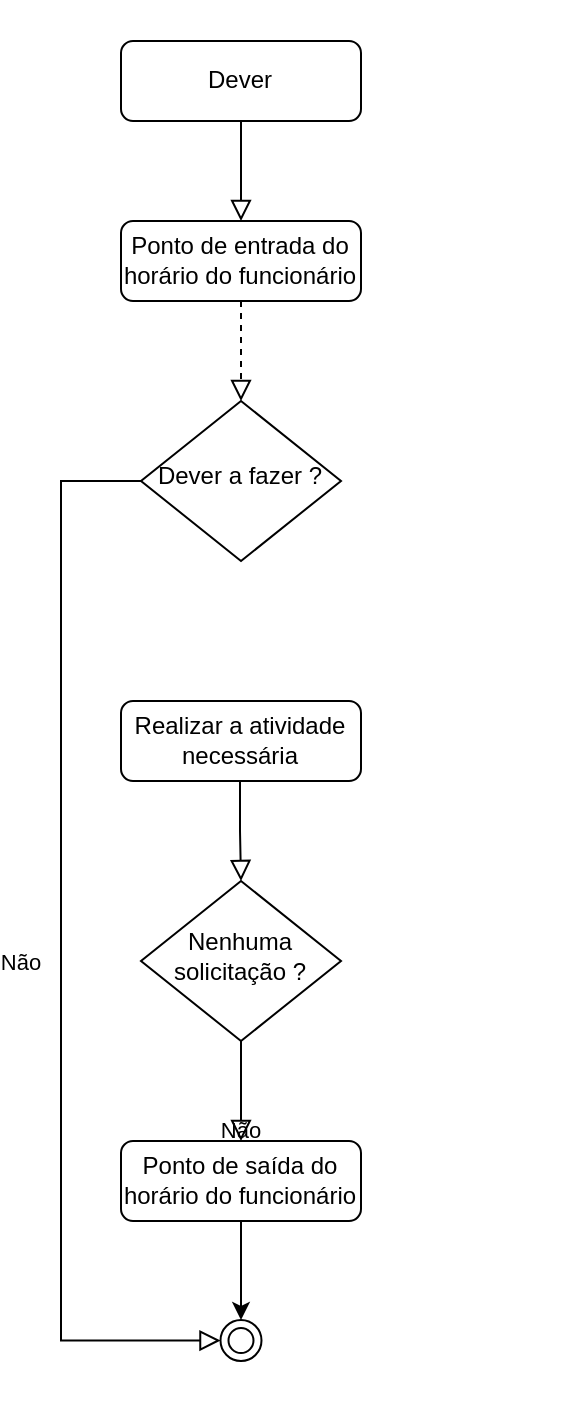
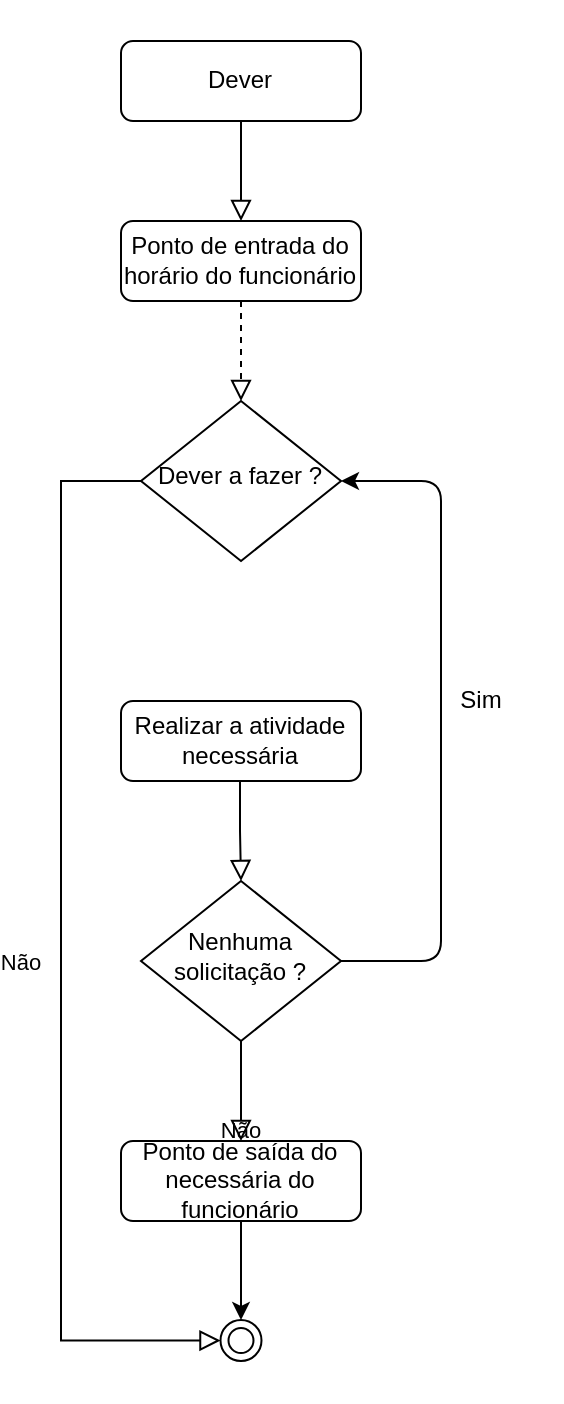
node "Sim": added
edge "Nenhuma solicitação ?" -> "Dever a fazer ?": added
node "Ponto de saída do horário do funcionário": label "Ponto de saída do horário do funcionário" -> "Ponto de saída do necessária do funcionário"
